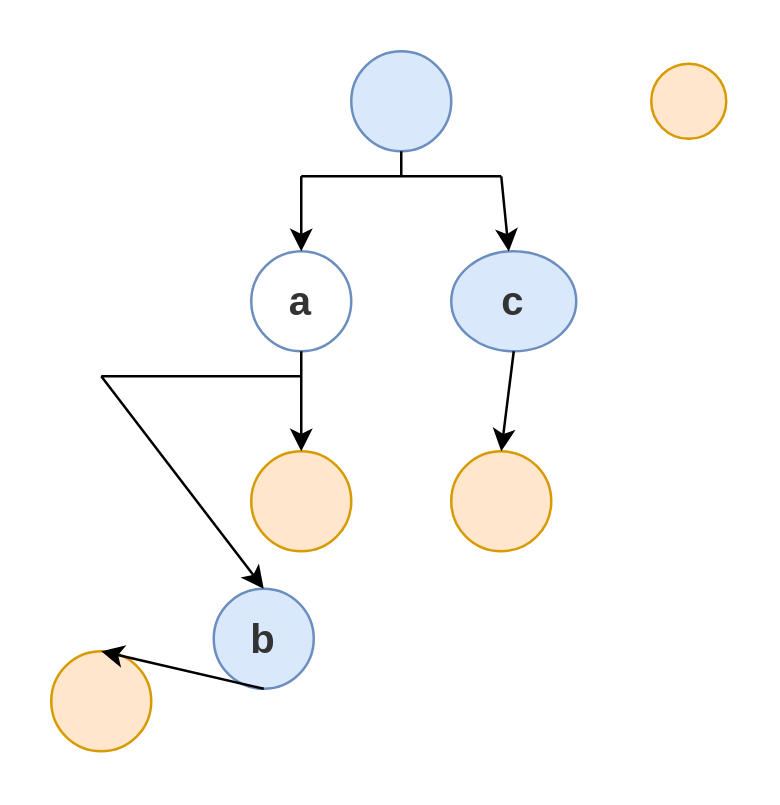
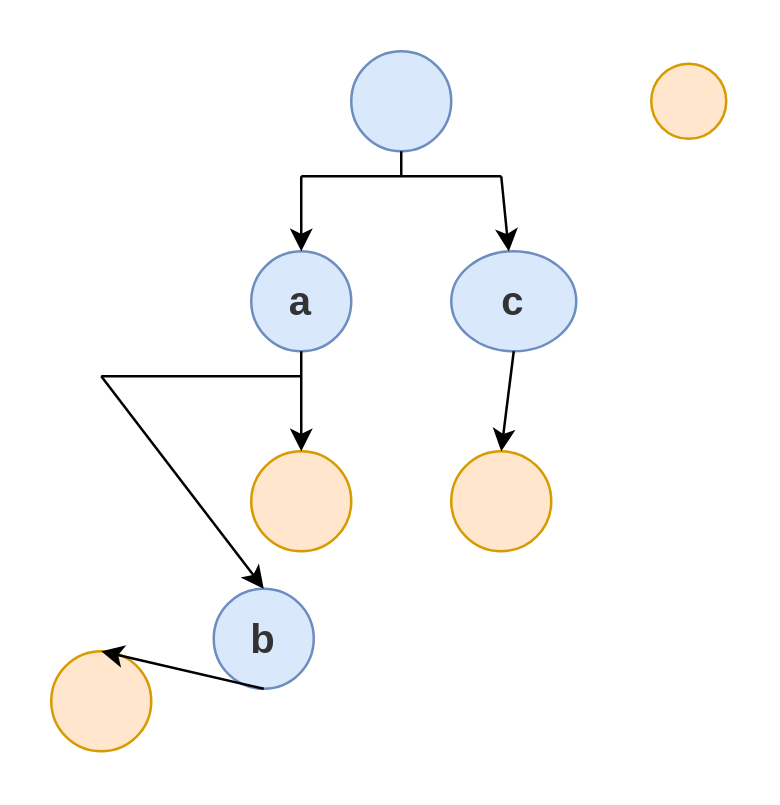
node "a": fillcolor #ffffff -> #dae8fc
